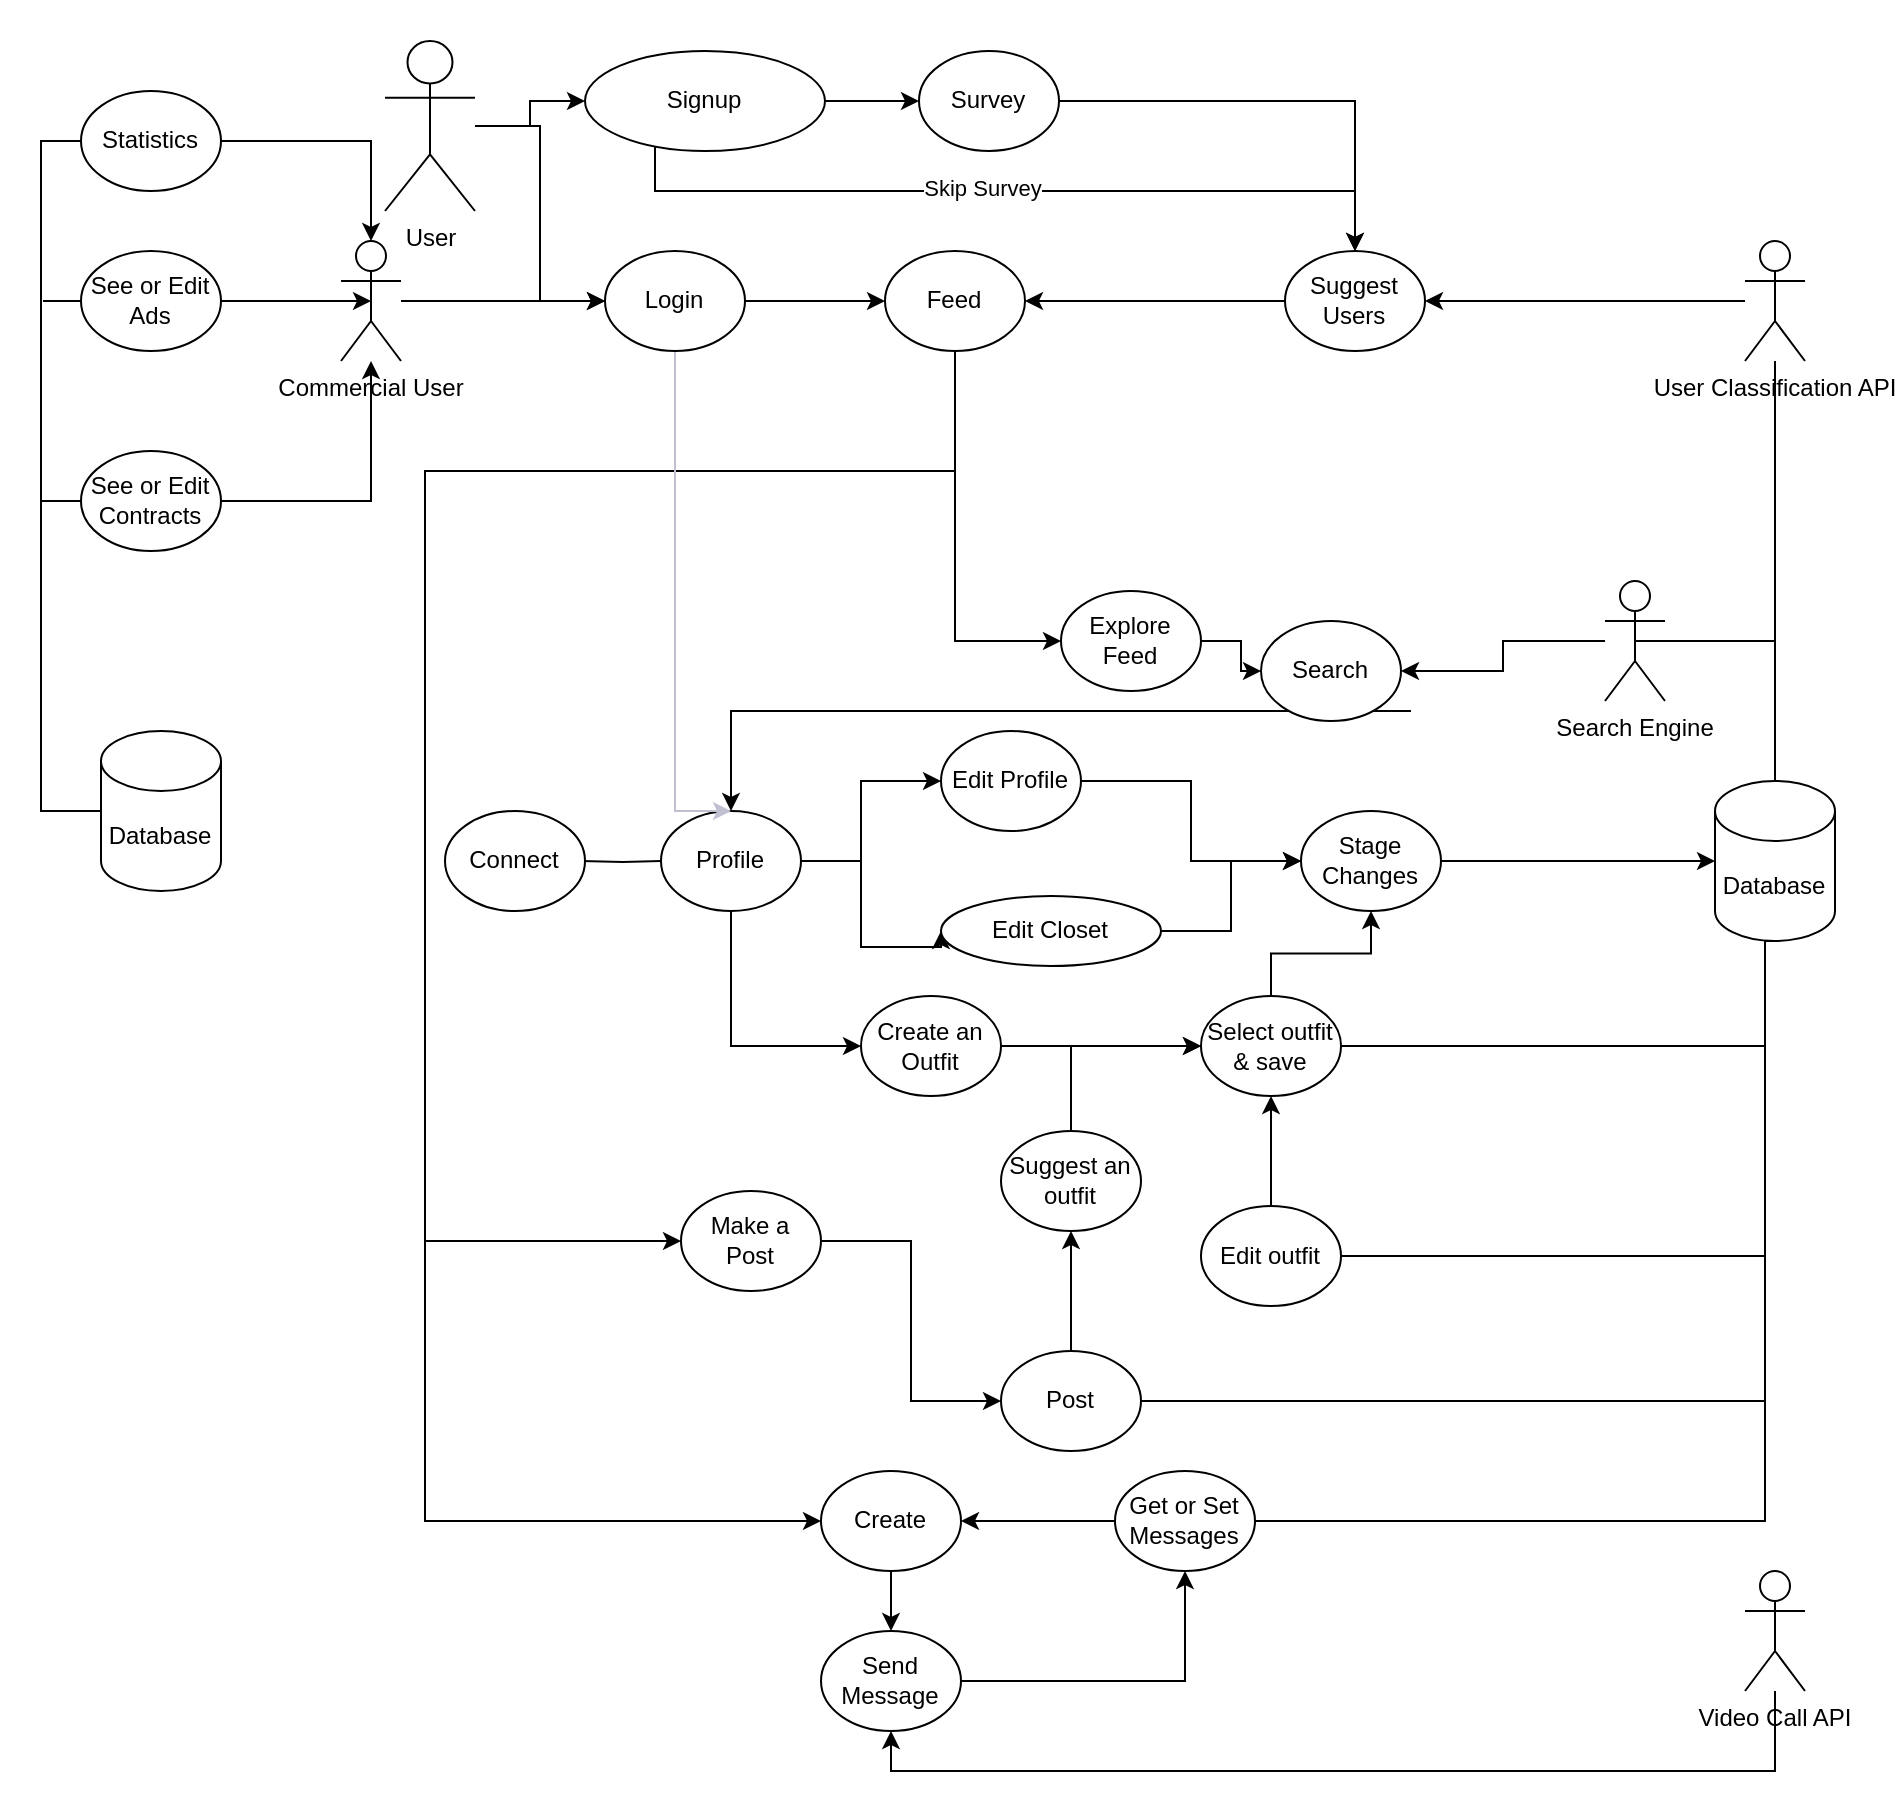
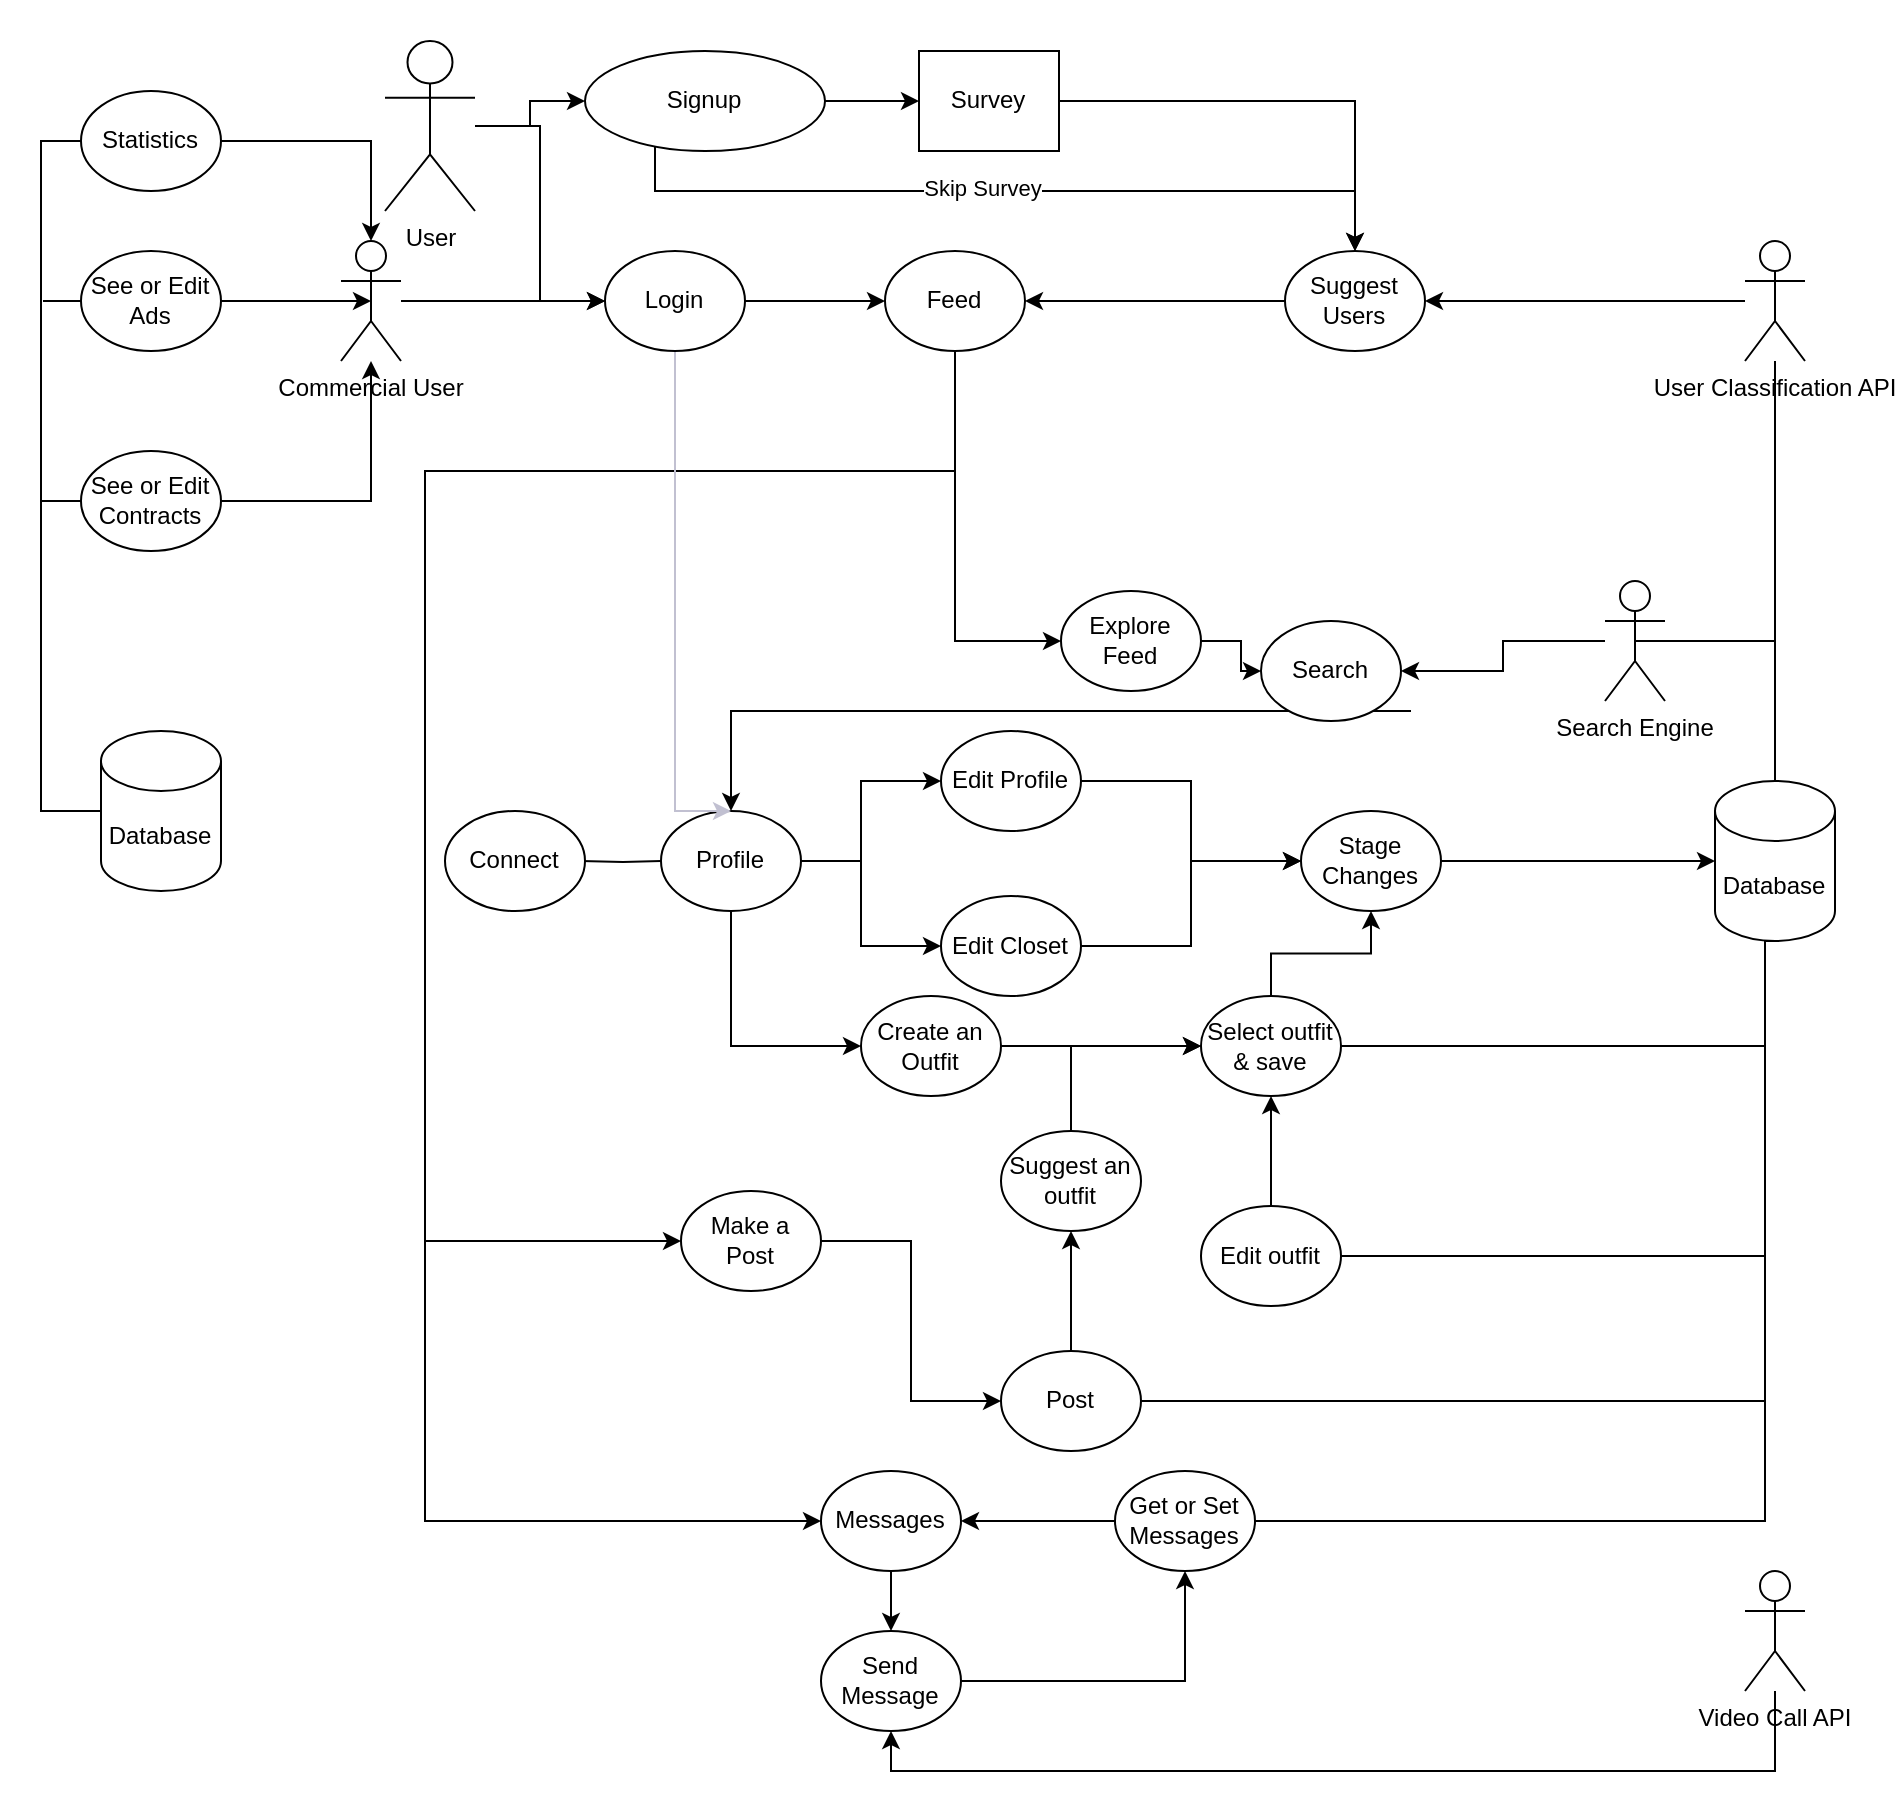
node "Survey": shape ellipse -> rectangle
node "Edit Closet": size 220x70 -> 140x100
node "Create": label "Create" -> "Messages"
